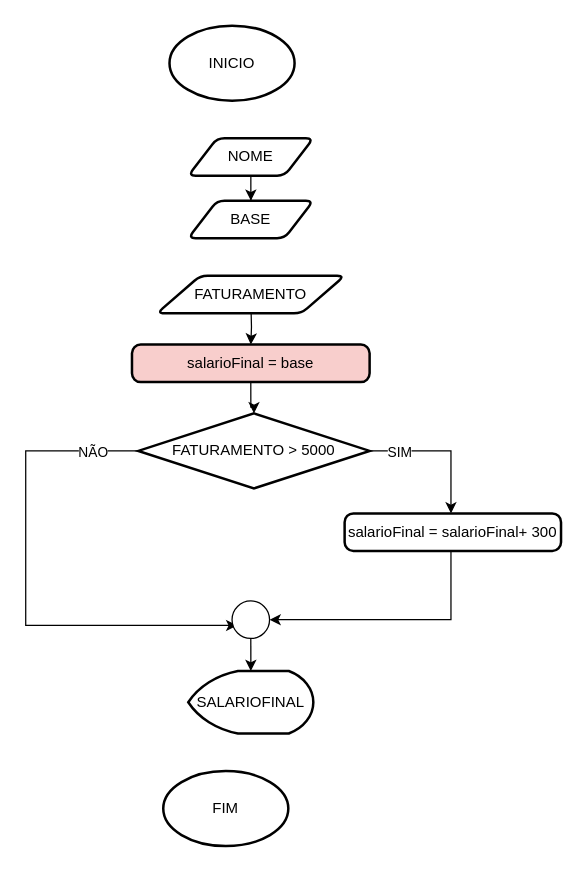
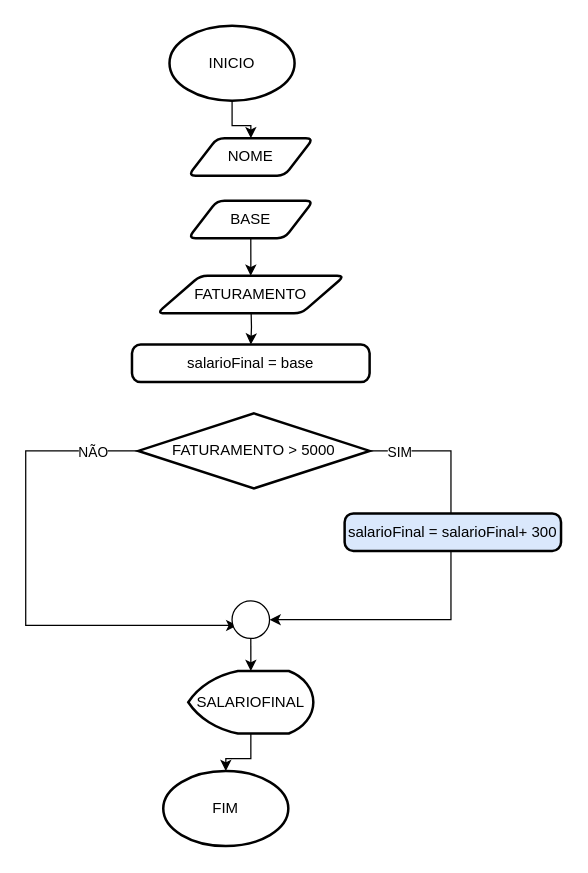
edge "INICIO" -> "NOME": added
edge "NOME" -> "BASE": removed
edge "BASE" -> "FATURAMENTO": added
node "salarioFinal = base": fillcolor #f8cecc -> #ffffff
edge "salarioFinal = base" -> "FATURAMENTO > 5000": removed
edge "FATURAMENTO > 5000" -> "salarioFinal = salarioFinal+ 300": arrowhead classic -> none
node "salarioFinal = salarioFinal+ 300": fillcolor #ffffff -> #dae8fc
edge "SALARIOFINAL" -> "FIM": added
